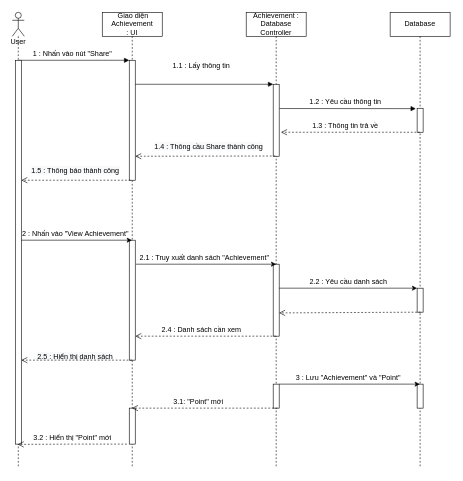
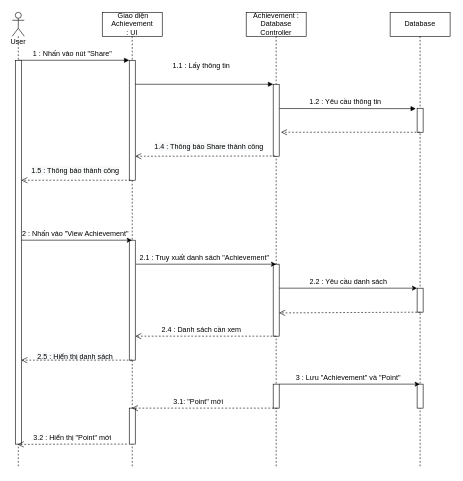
node "1.3 : Thông tin trả về": removed
node "1.4 : Thông cầu Share thành công": label "1.4 : Thông cầu Share thành công" -> "1.4 : Thông báo Share thành công"
